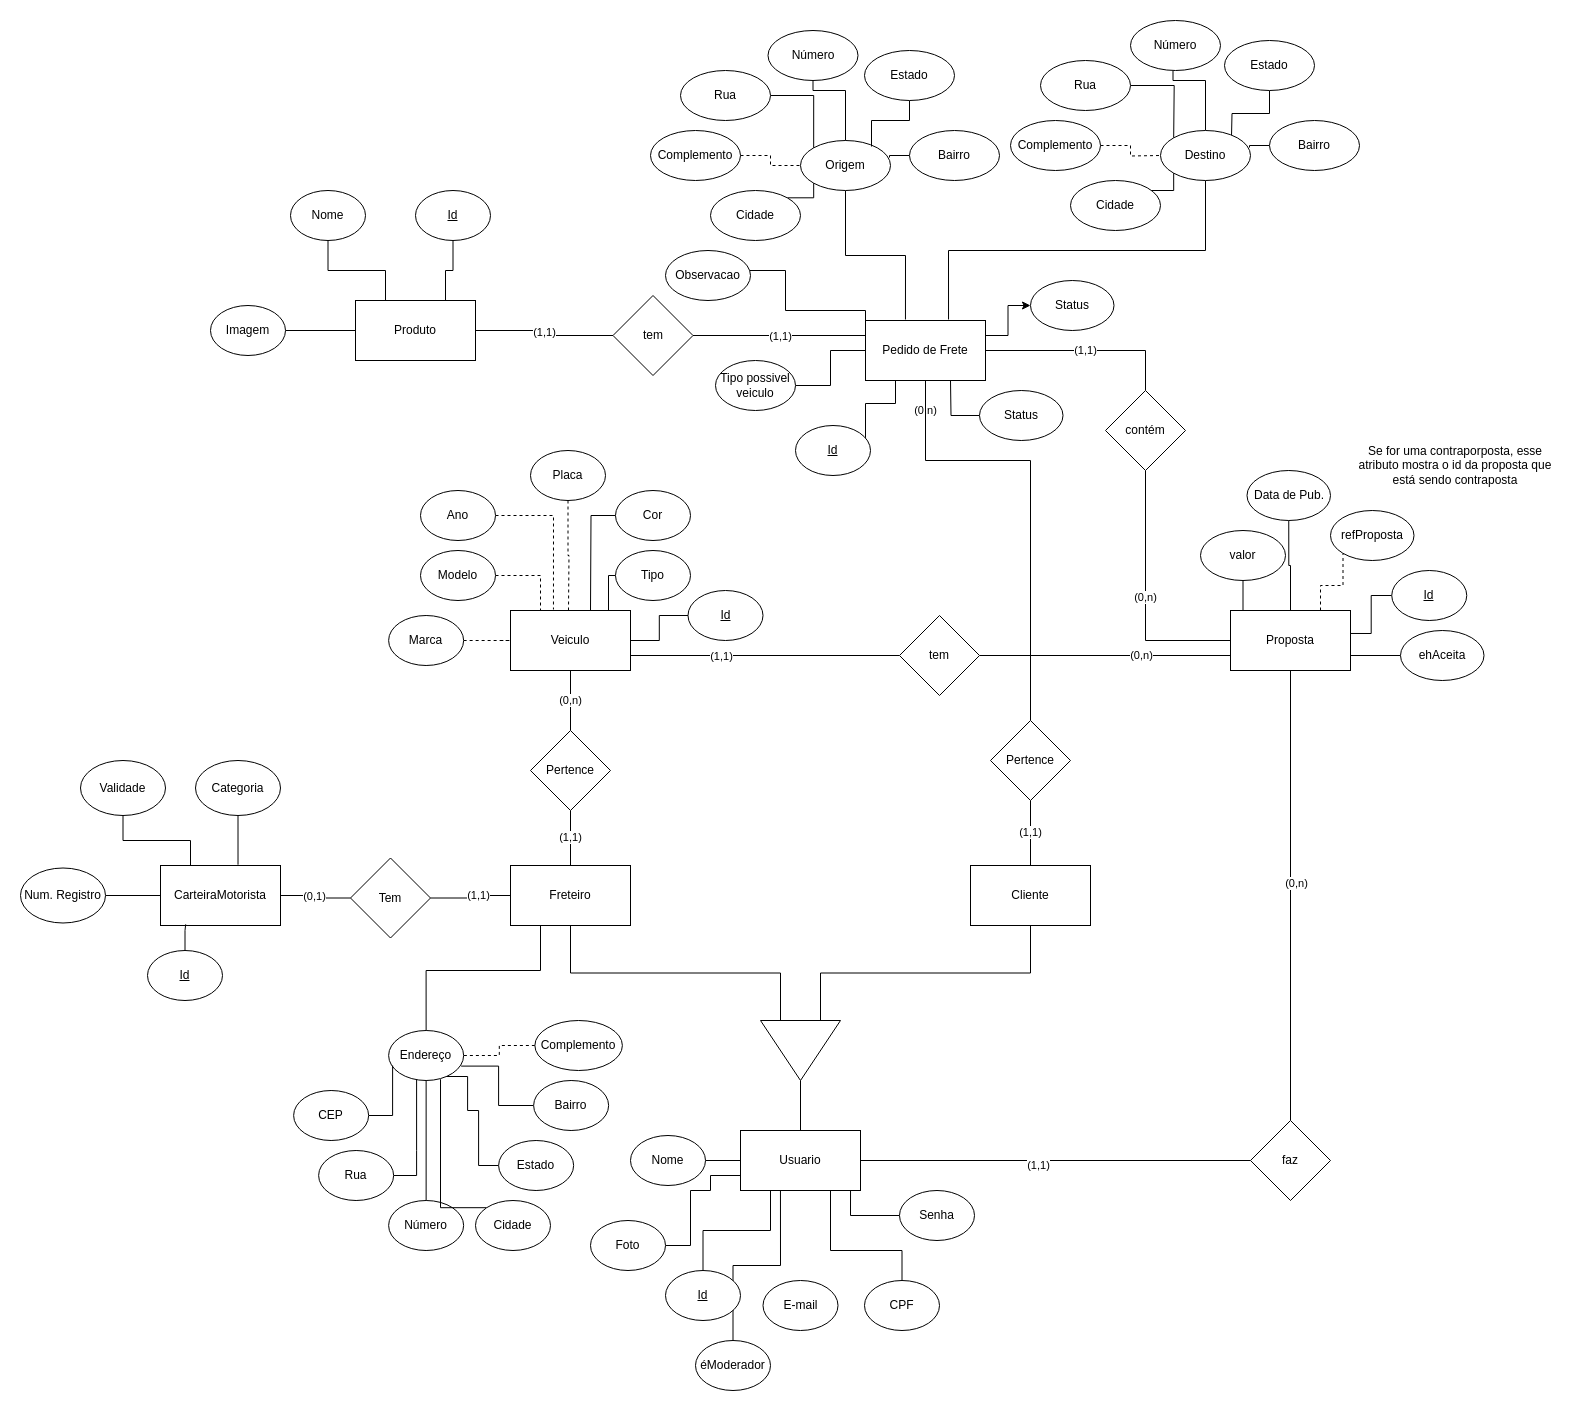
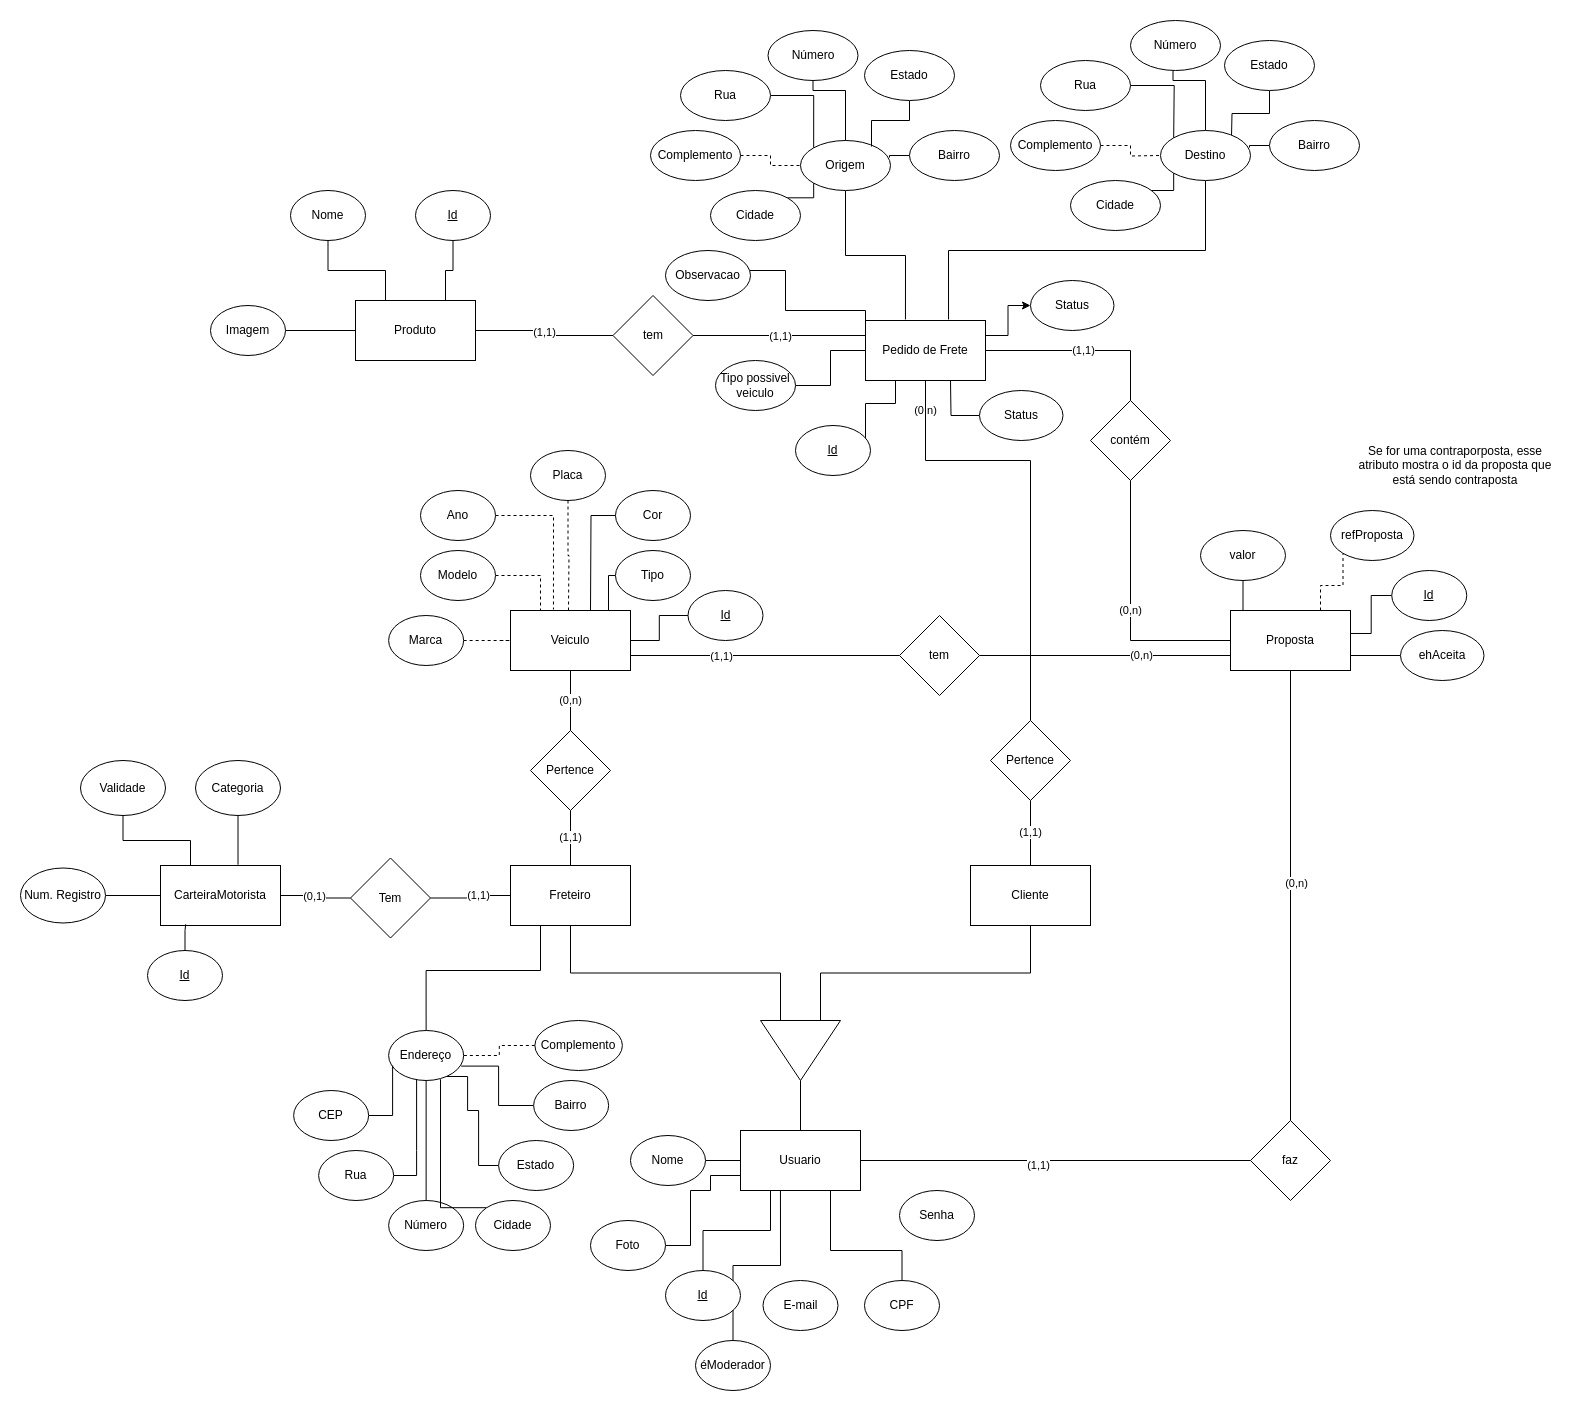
node "contém": moved (1146, 431) -> (1131, 441)
node "Data de Pub.": removed
edge "Data de Pub." -- "Proposta": removed
edge "Usuario" -- "Senha": removed
